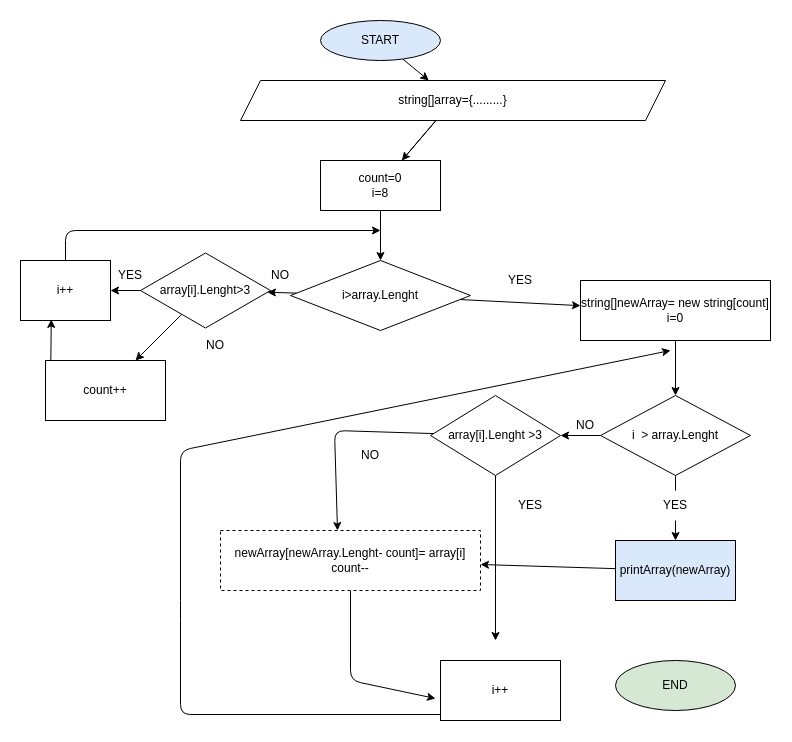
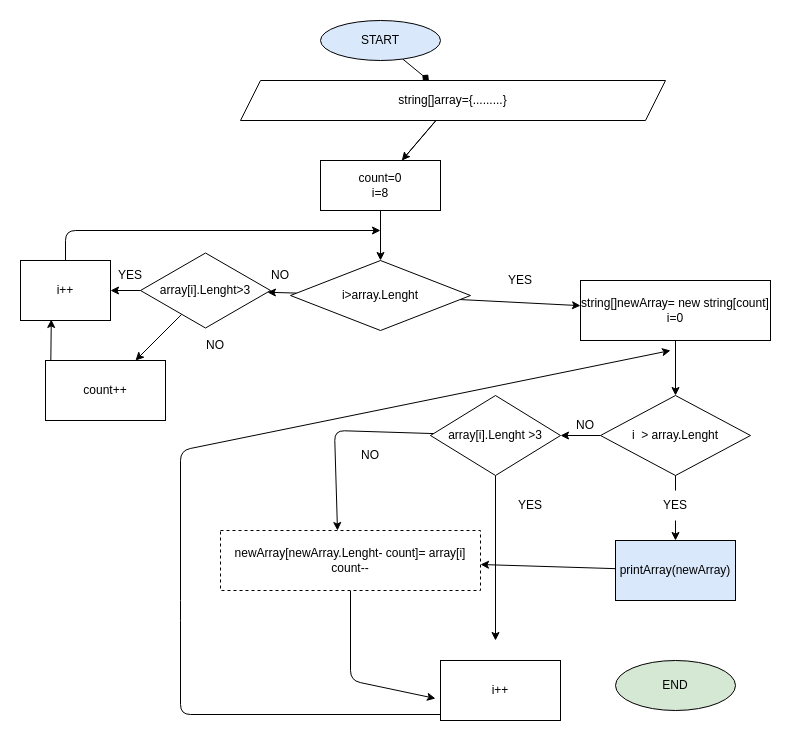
edge "START" -> "string[]array={.........}": arrowhead classic -> diamond
